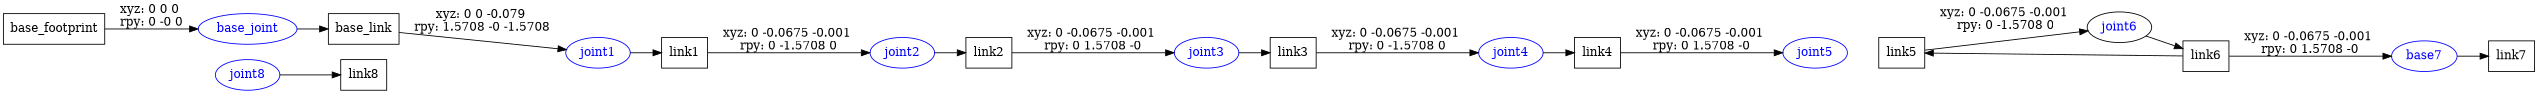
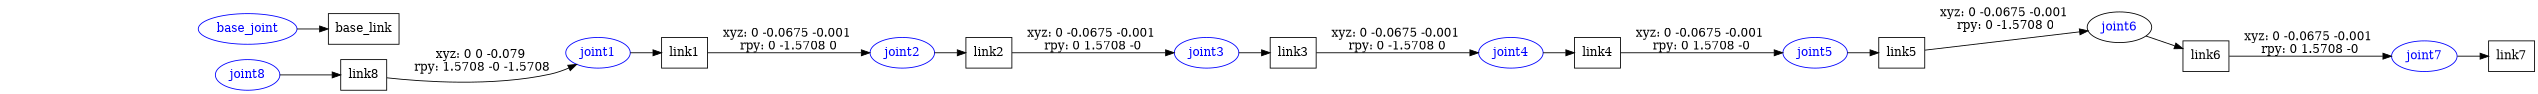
node "base_footprint": removed
edge "base_link" -> "joint1": now "link8" -> "joint1"
edge "link6" -> "link5": now "joint5" -> "link5"
node "base7": label "base7" -> "joint7"
